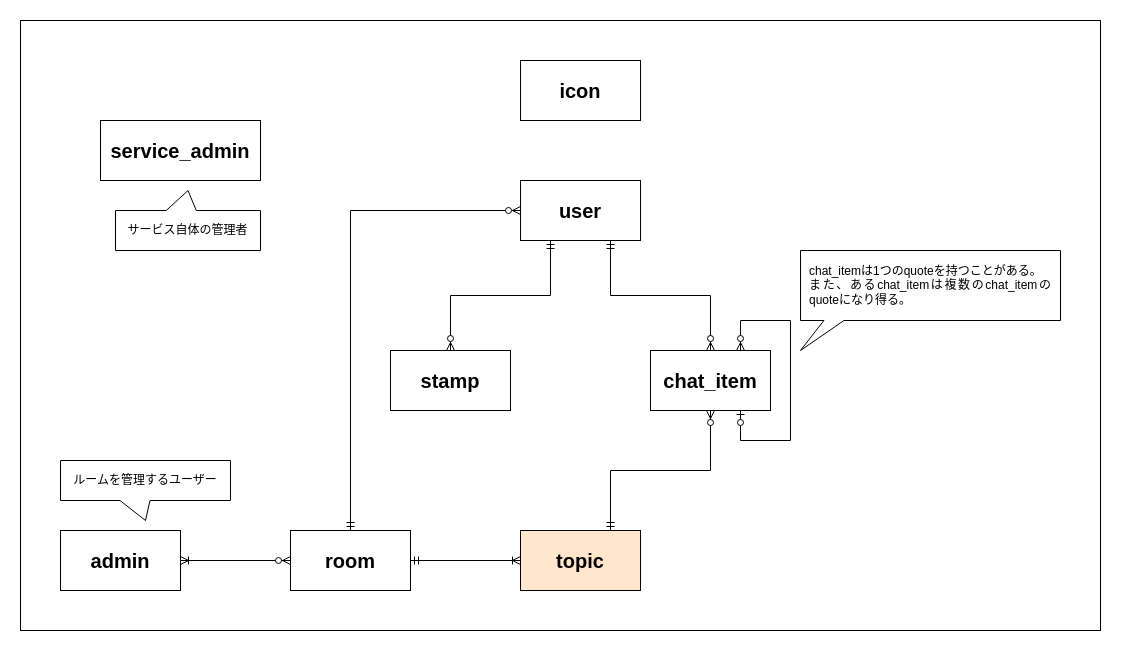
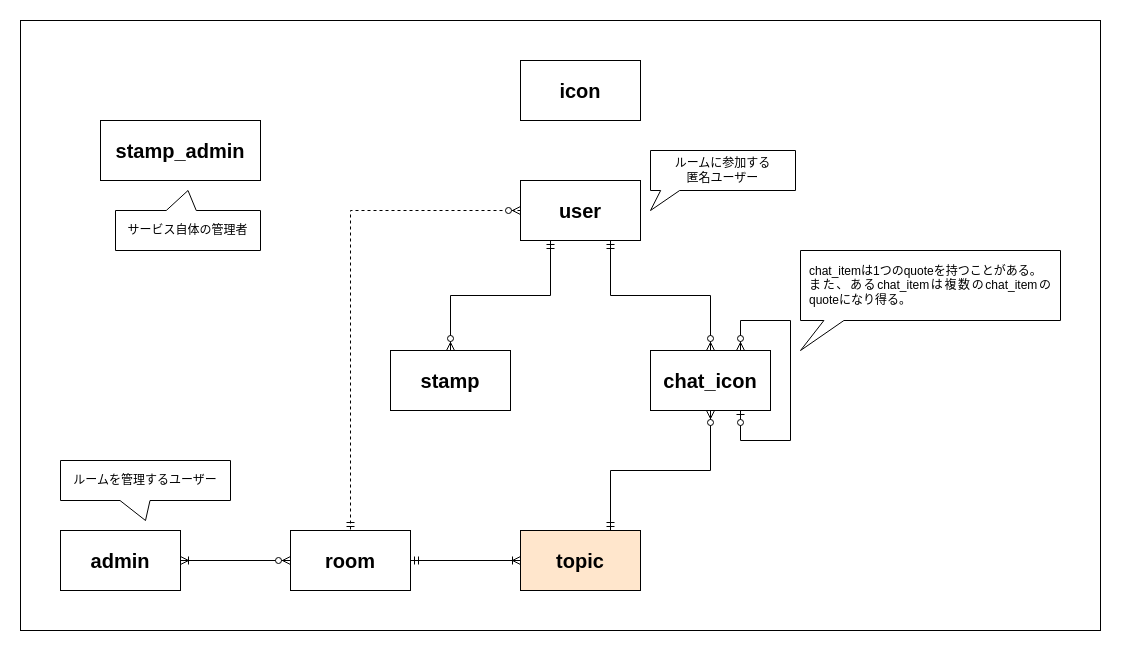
node "service_admin": label "service_admin" -> "stamp_admin"
node "ルームに参加する 匿名ユーザー": added
edge "user" -- "room": style solid -> dashed
node "chat_item": label "chat_item" -> "chat_icon"
